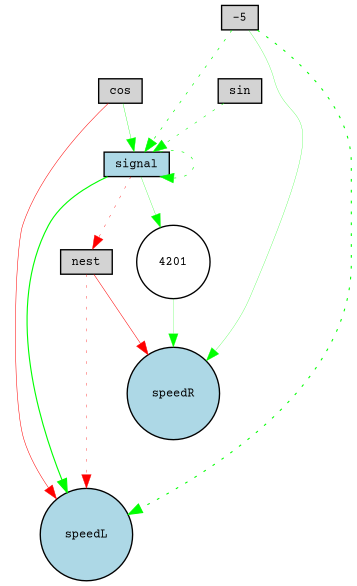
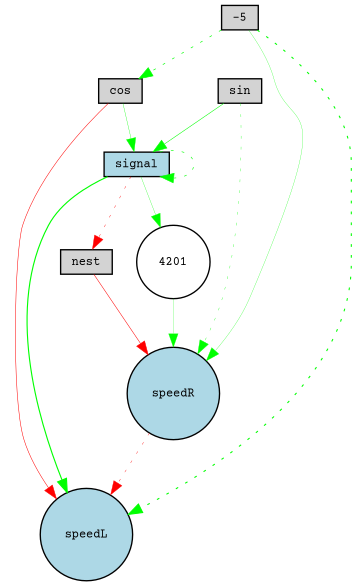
edge "-5" -> "signal": now "-5" -> "cos"
edge "sin" -> "signal": style dotted -> solid
edge "sin" -> "speedR": added
edge "nest" -> "speedL": now "speedR" -> "speedL"
